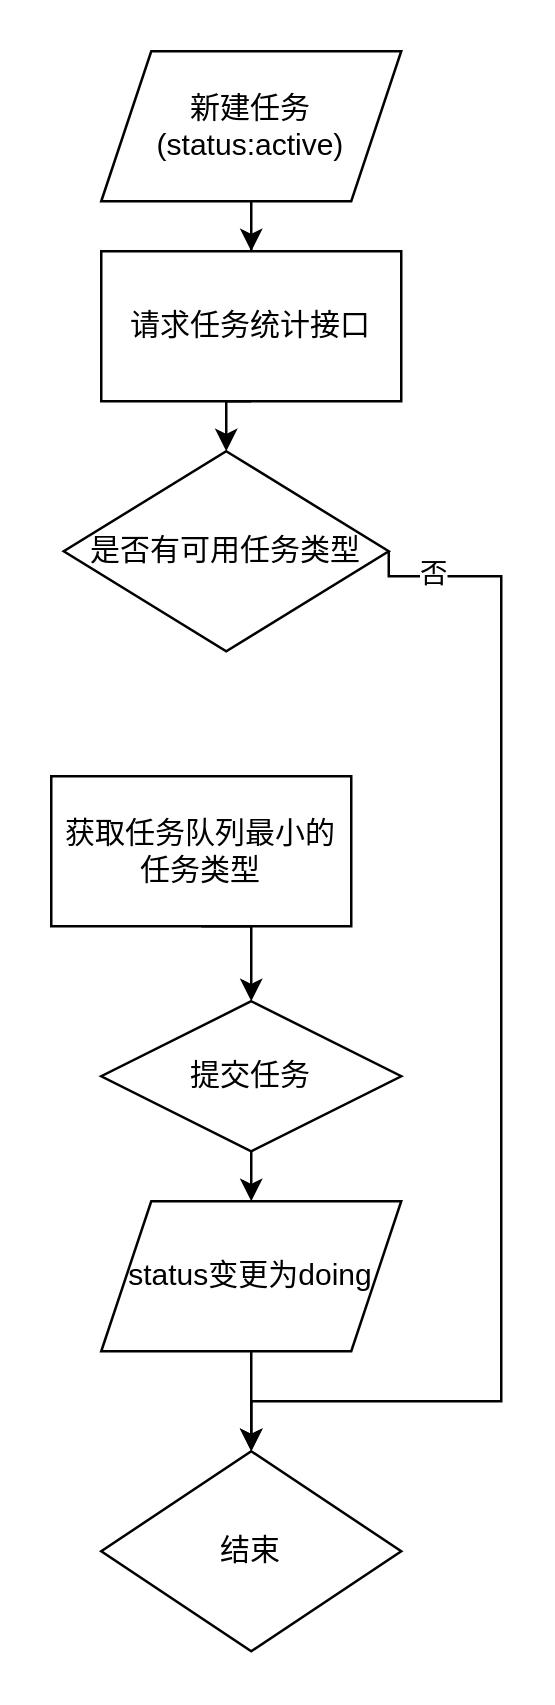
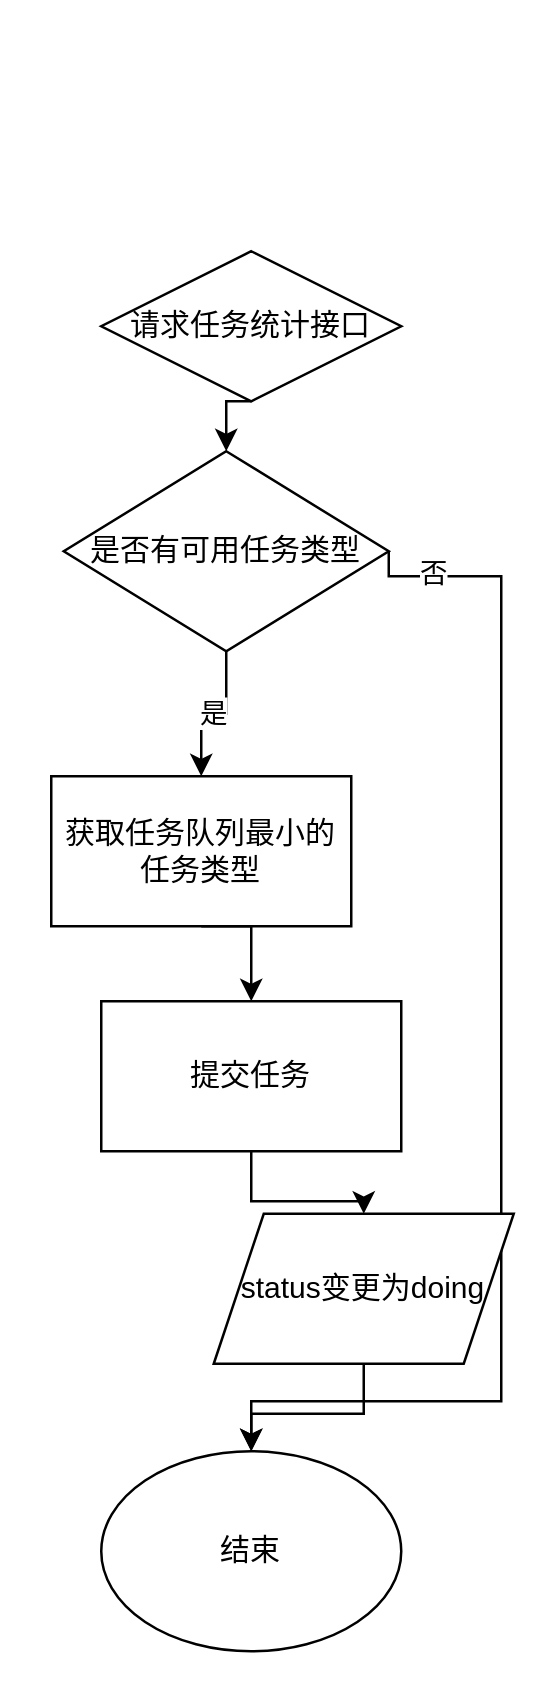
node "新建任务(status:active)": removed
edge "新建任务(status:active)" -> "请求任务统计接口": removed
node "请求任务统计接口": shape rectangle -> diamond
edge "是否有可用任务类型" -> "获取任务队列最小的任务类型": added, label "是"
node "提交任务": shape diamond -> rectangle
node "status变更为doing": moved (251, 1276) -> (364, 1289)
node "结束": shape diamond -> ellipse
